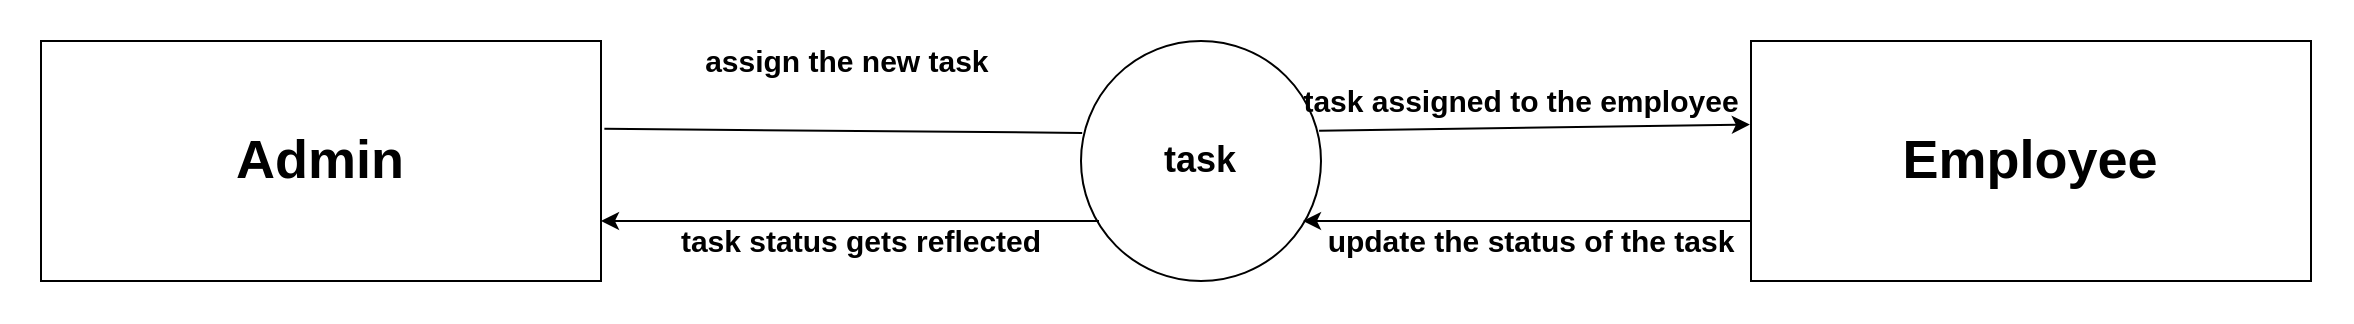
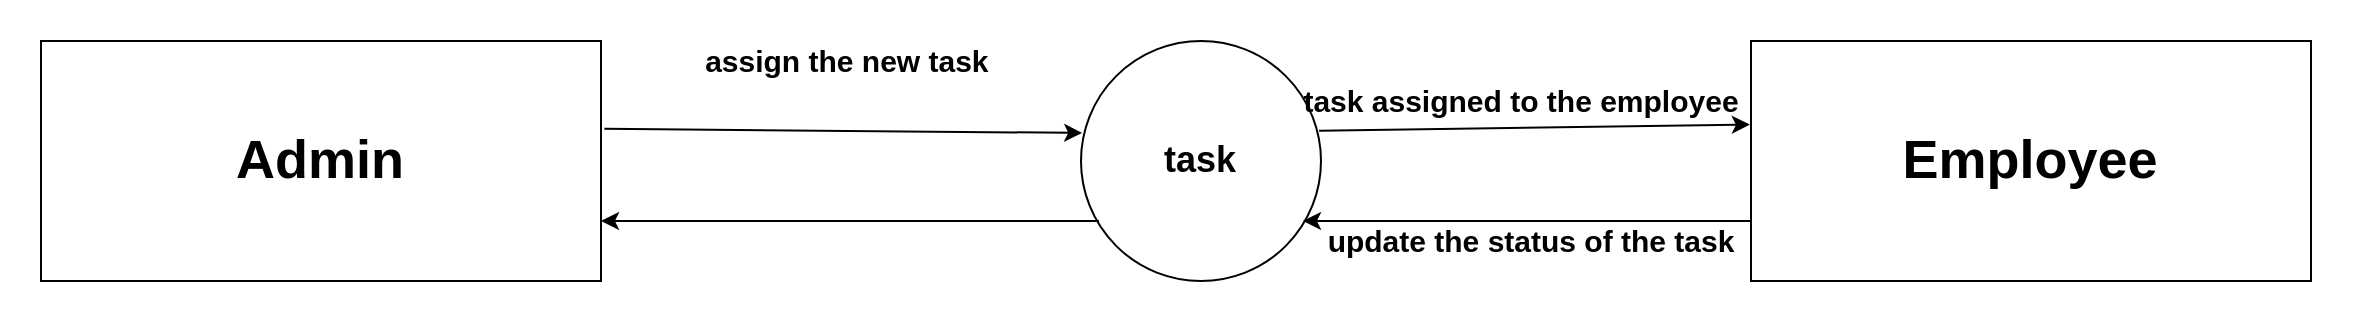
edge "Admin" -- "task": arrowhead none -> classic
node "task status gets reflected": removed
